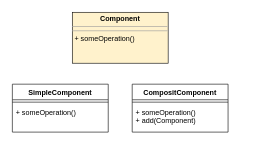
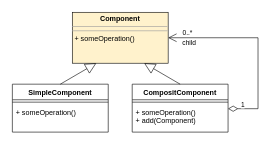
edge "Component + someOperation()" -- "+ someOperation() + add(Component)": added, labels "0..*", "child", "1"
edge "SimpleComponent" -> "Component + someOperation()": added
edge "CompositComponent" -> "Component + someOperation()": added
